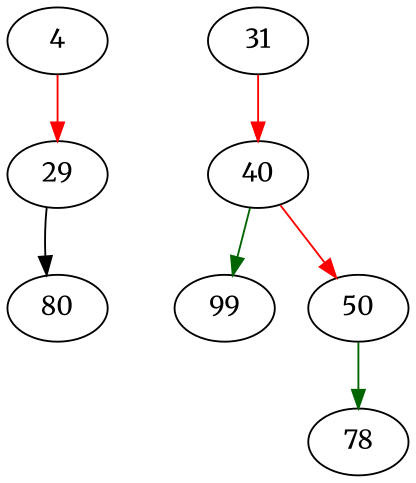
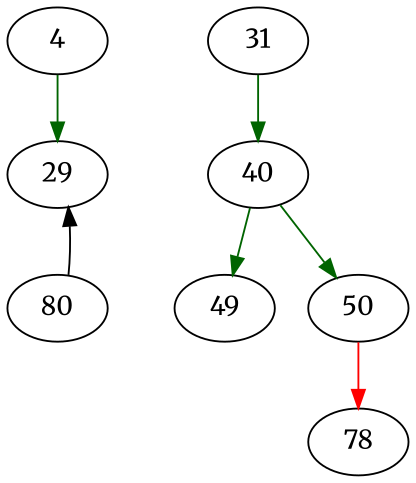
edge "4" -> "29": color red -> darkgreen
edge "31" -> "40": color red -> darkgreen
edge "29" -> "80": reversed
edge "40" -> "50": color red -> darkgreen
node "99": label "99" -> "49"
edge "50" -> "78": color darkgreen -> red
